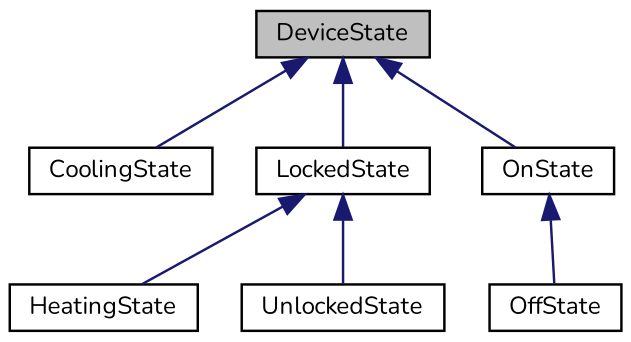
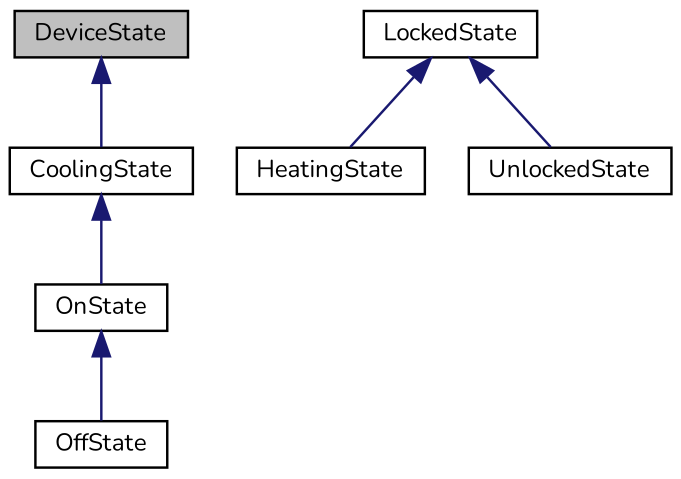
edge "OnState" -> "DeviceState": now "OnState" -> "CoolingState"
edge "LockedState" -> "DeviceState": removed
